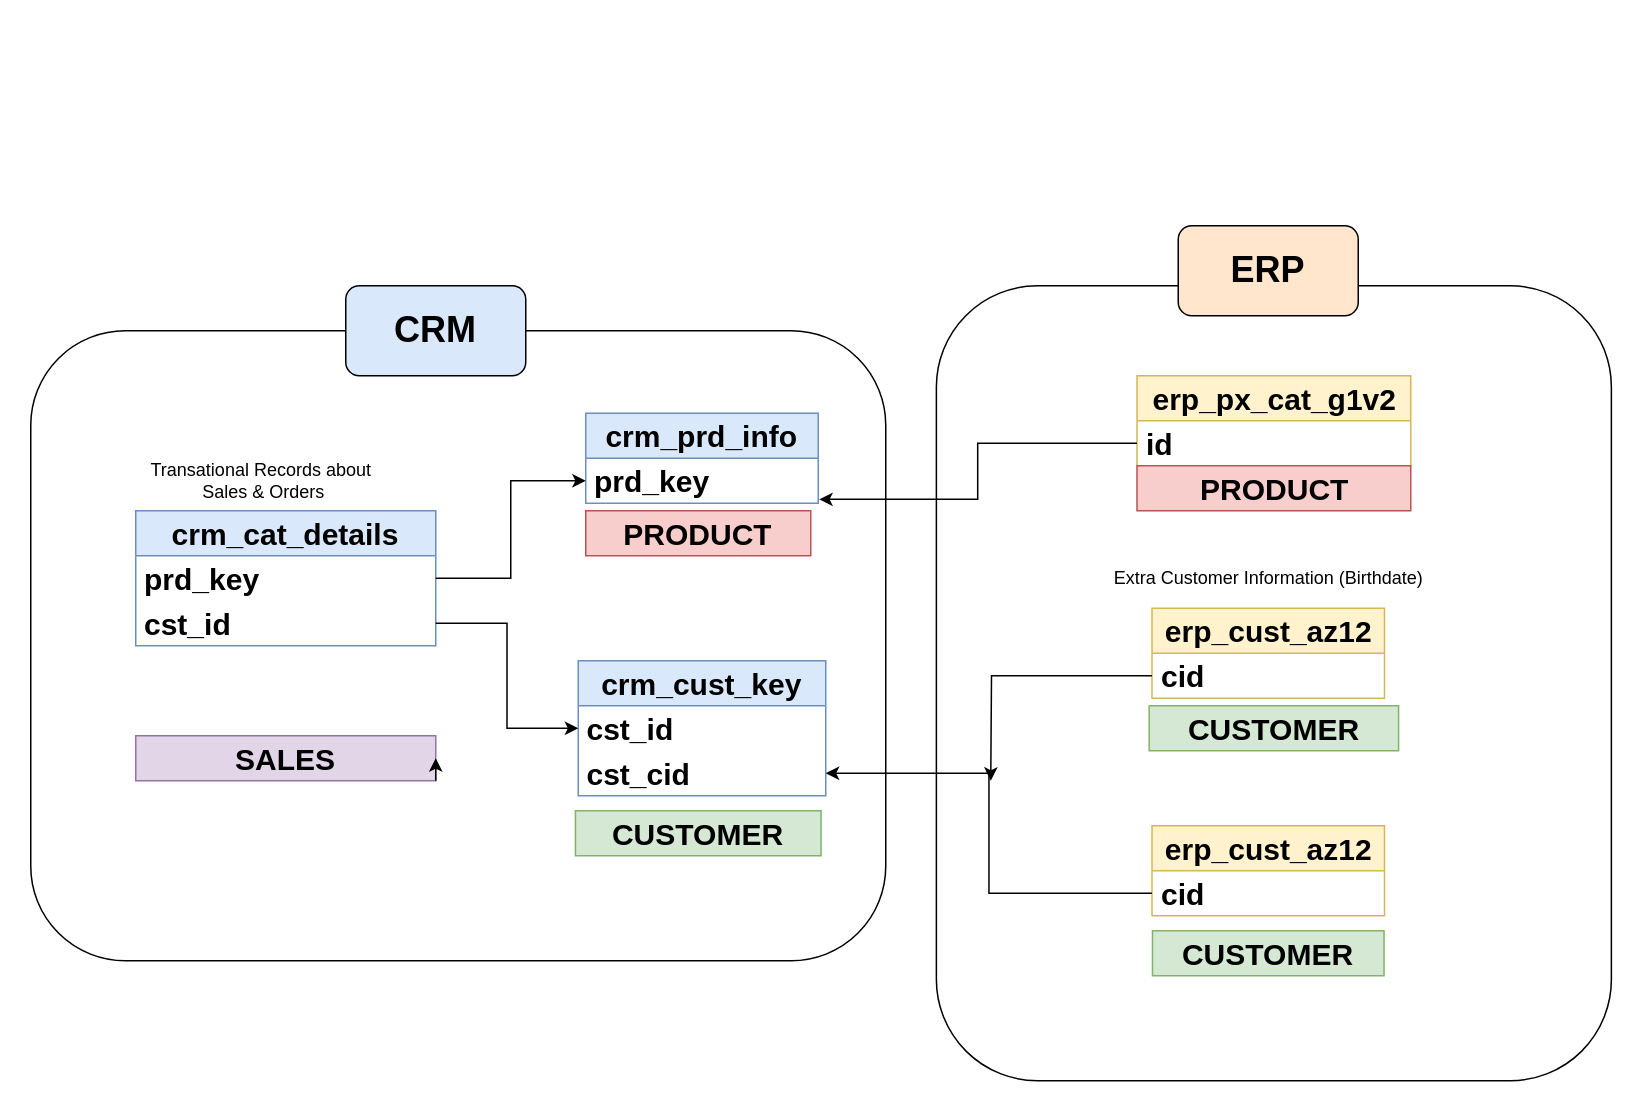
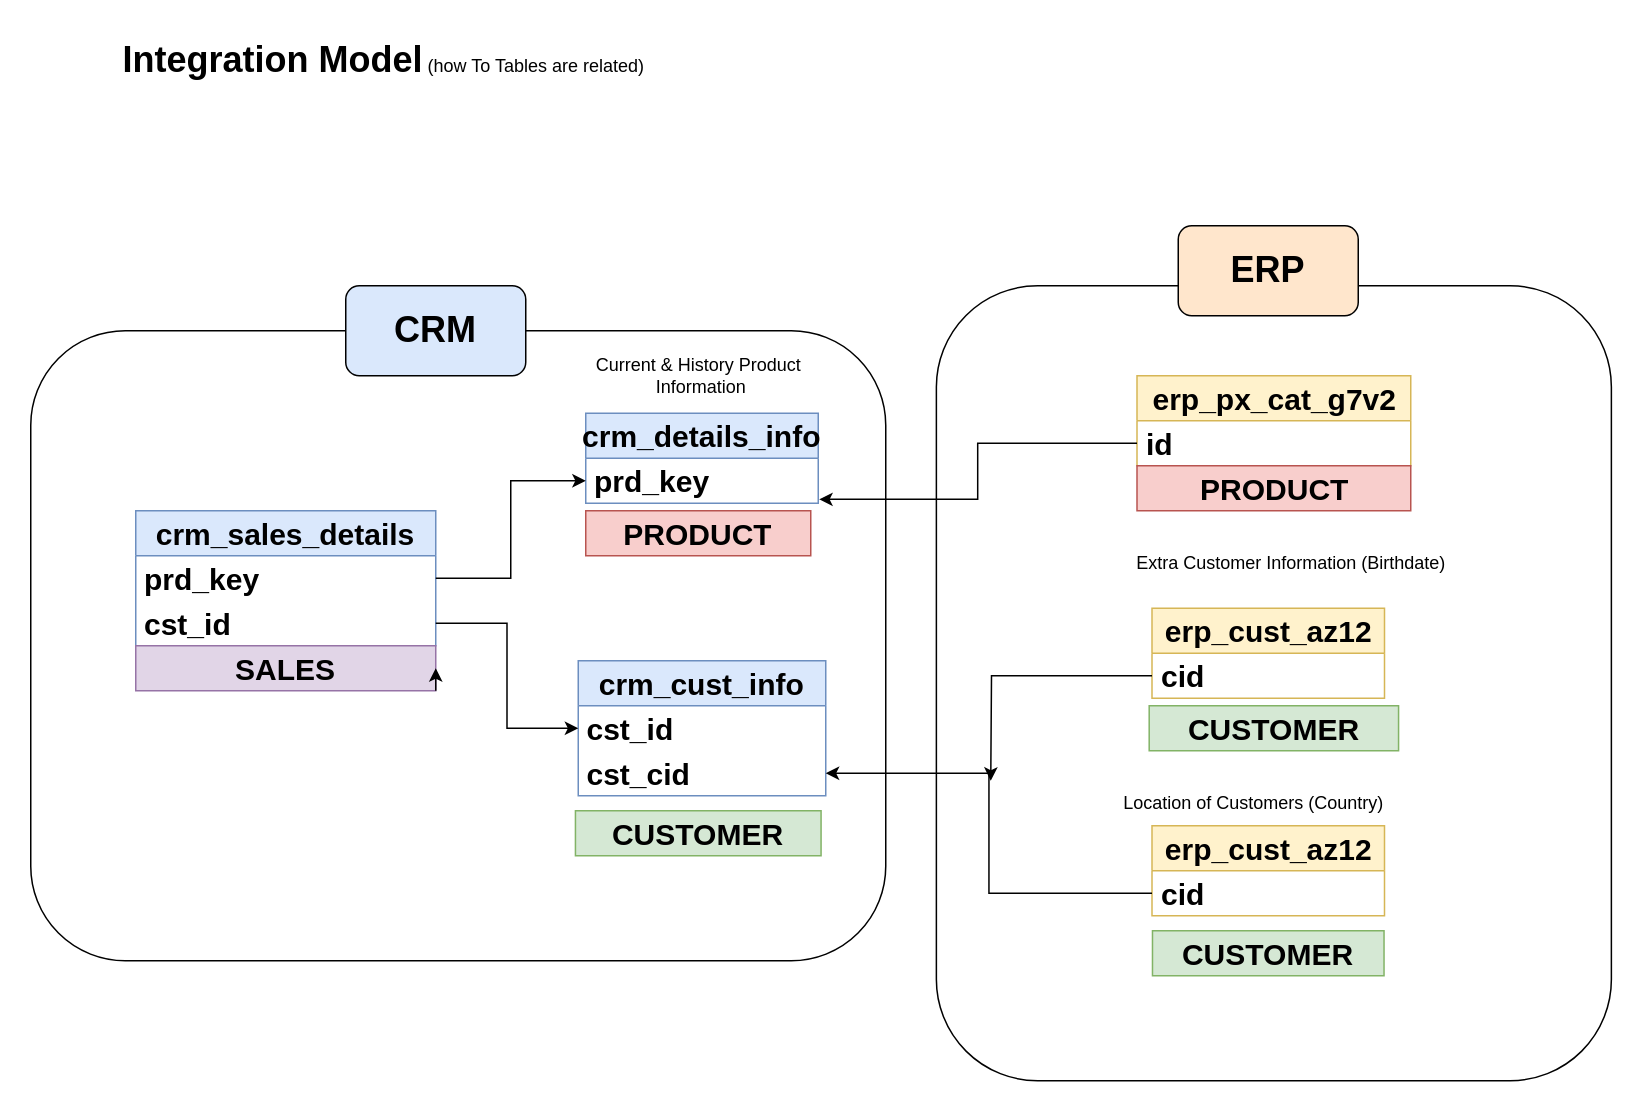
node "Integration Model (how To Tables are related)": added
node "Current & History Product Information": added
node "erp_px_cat_g1v2": label "erp_px_cat_g1v2" -> "erp_px_cat_g7v2"
node "crm_prd_info": label "crm_prd_info" -> "crm_details_info"
node "Transational Records about Sales & Orders": removed
node "crm_cat_details": label "crm_cat_details" -> "crm_sales_details"
node "Extra Customer Information (Birthdate)": moved (1268, 578) -> (1291, 563)
node "crm_cust_key": label "crm_cust_key" -> "crm_cust_info"
node "SALES": moved (286, 758) -> (286, 668)
node "Location of Customers (Country)": added
